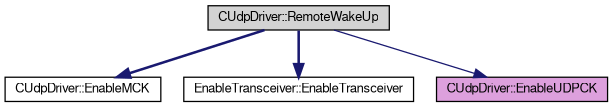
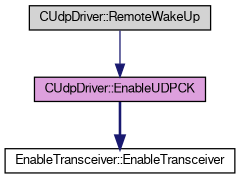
edge "CUdpDriver::RemoteWakeUp" -> "EnableTransceiver::EnableTransceiver": now "CUdpDriver::EnableUDPCK" -> "EnableTransceiver::EnableTransceiver"
node "CUdpDriver::EnableMCK": removed
